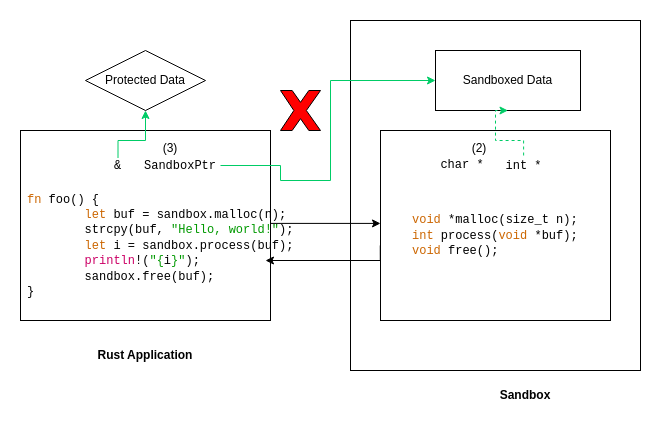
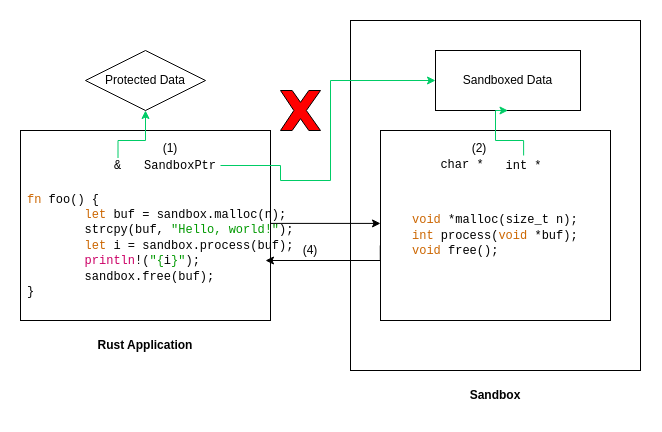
edge "int *" -> "Sandboxed Data": style dashed -> solid
node "(3)": label "(3)" -> "(1)"
node "(4)": added
node "Rust Application": moved (146, 356) -> (146, 346)
node "Sandbox": moved (526, 396) -> (496, 396)
